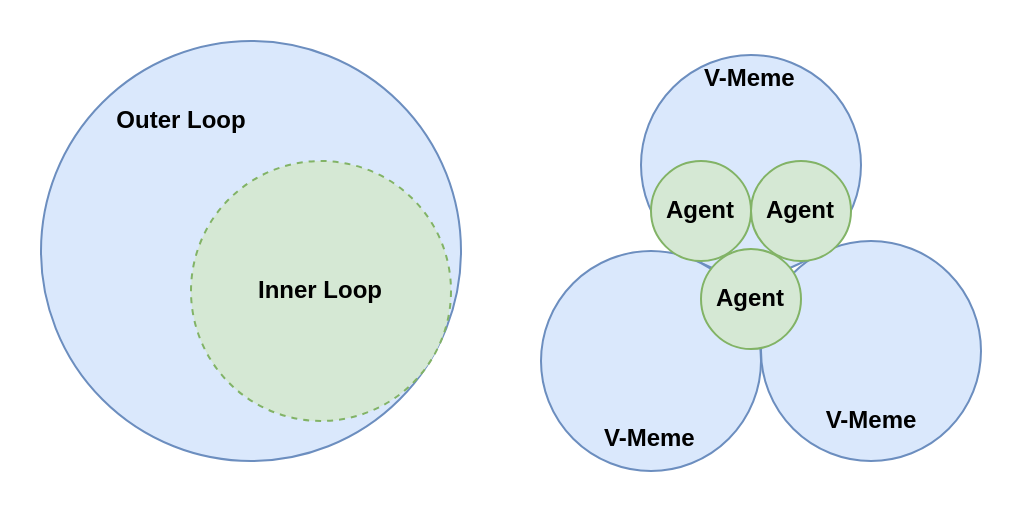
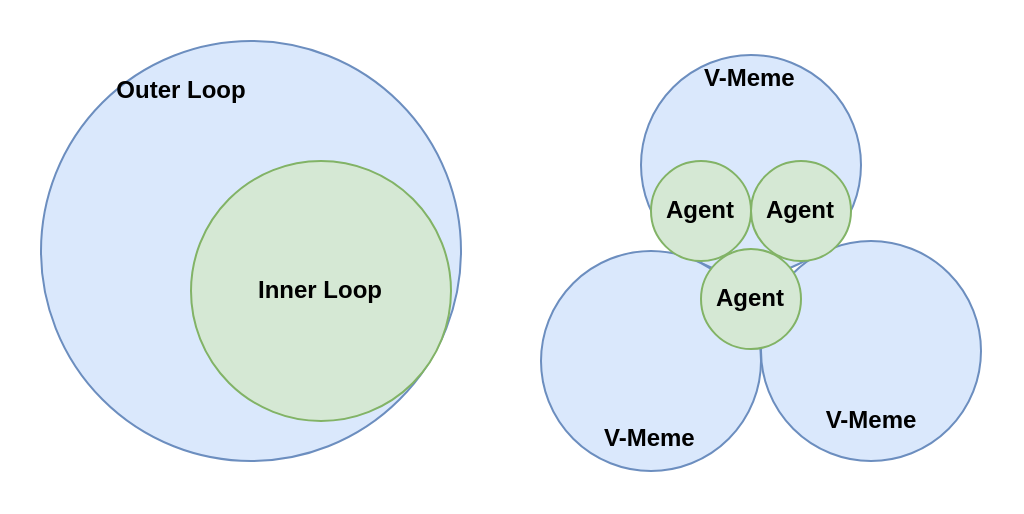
node "Outer Loop": moved (181, 121) -> (181, 91)
node "Inner Loop": style dashed -> solid
